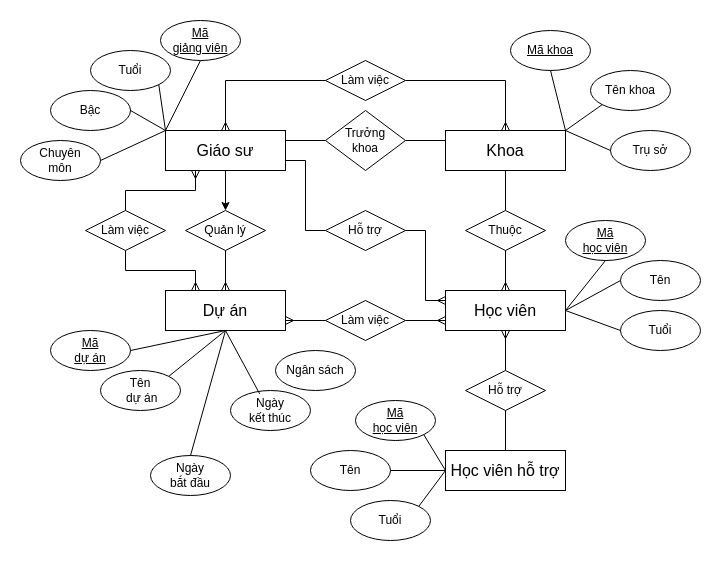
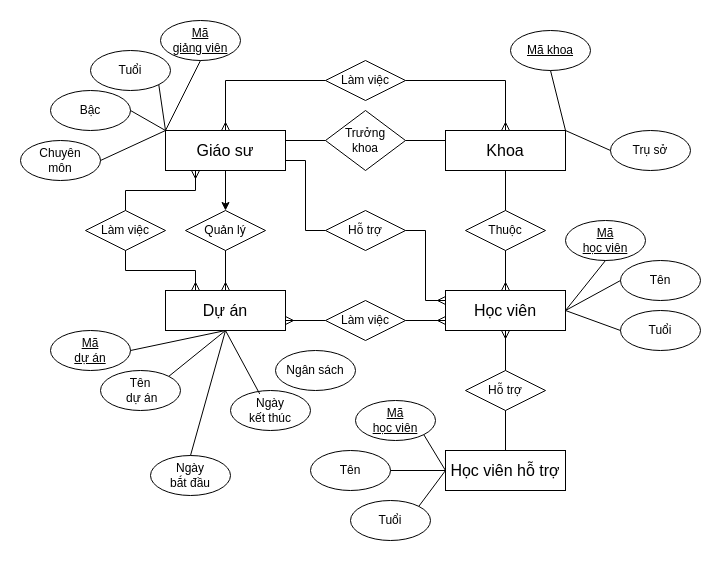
node "Tên khoa": removed
edge "Tên khoa" -- "Khoa": removed
